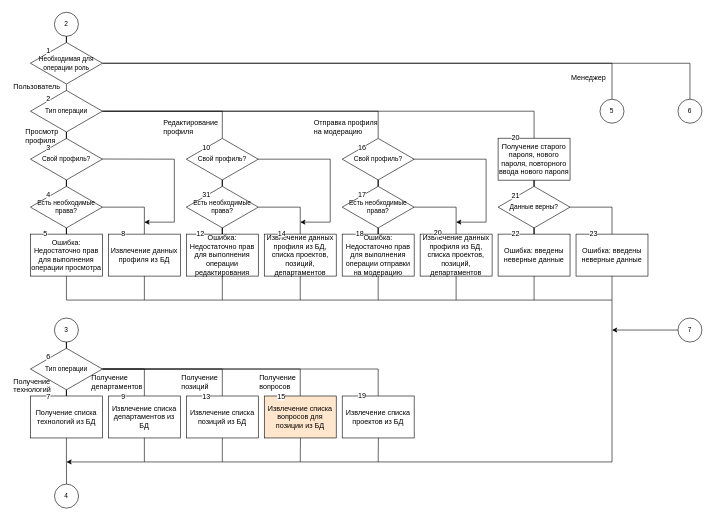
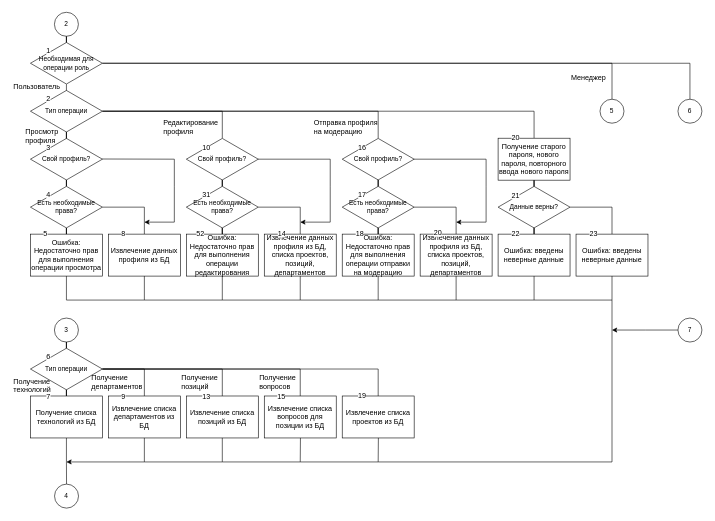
node "12": label "12" -> "52"
node "Извлечение списка вопросов для позиции из БД": fillcolor #ffe6cc -> #ffffff
